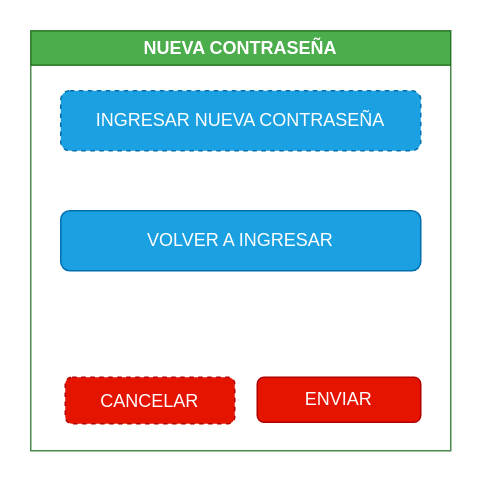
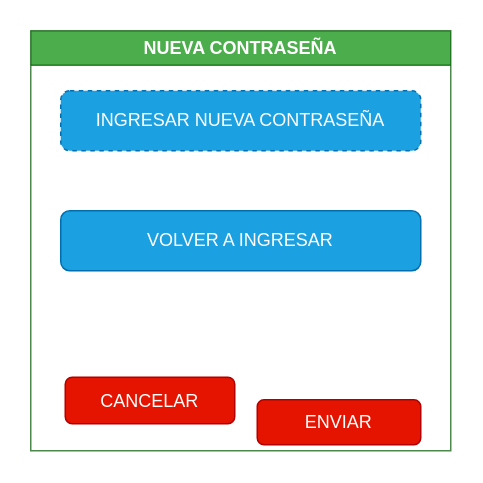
node "ENVIAR": moved (339, 400) -> (339, 422)
node "CANCELAR": style dashed -> solid
